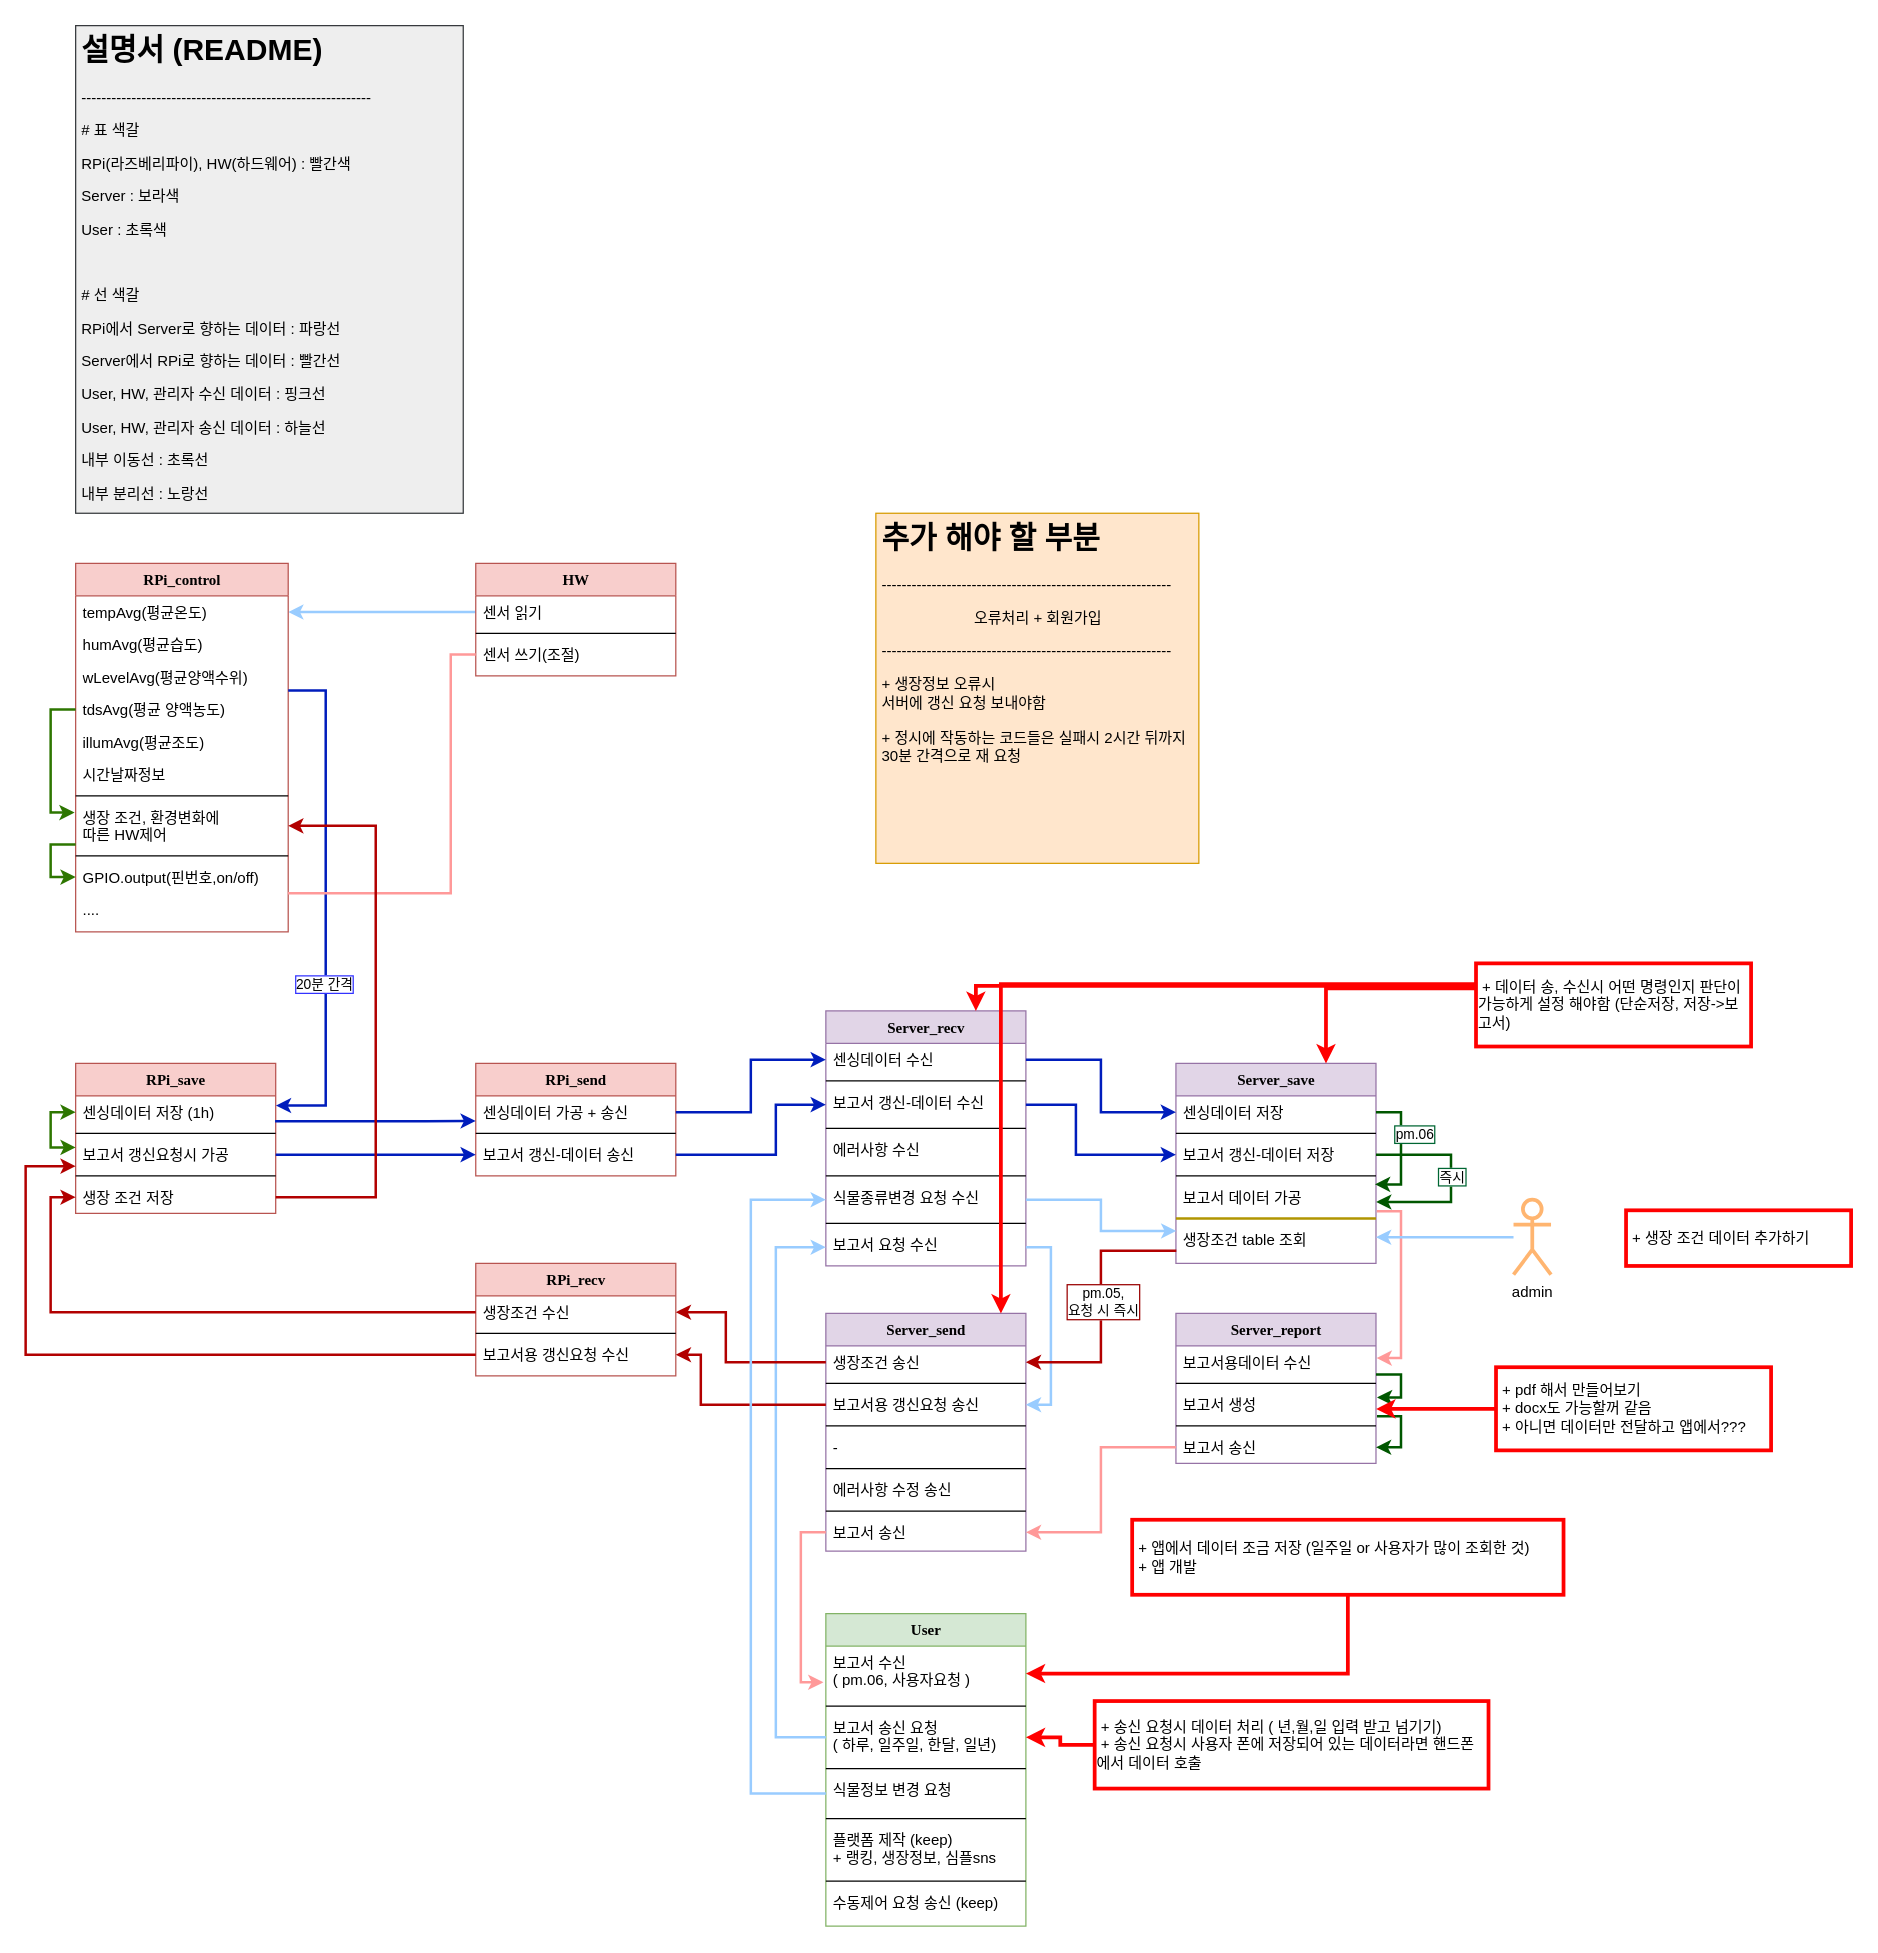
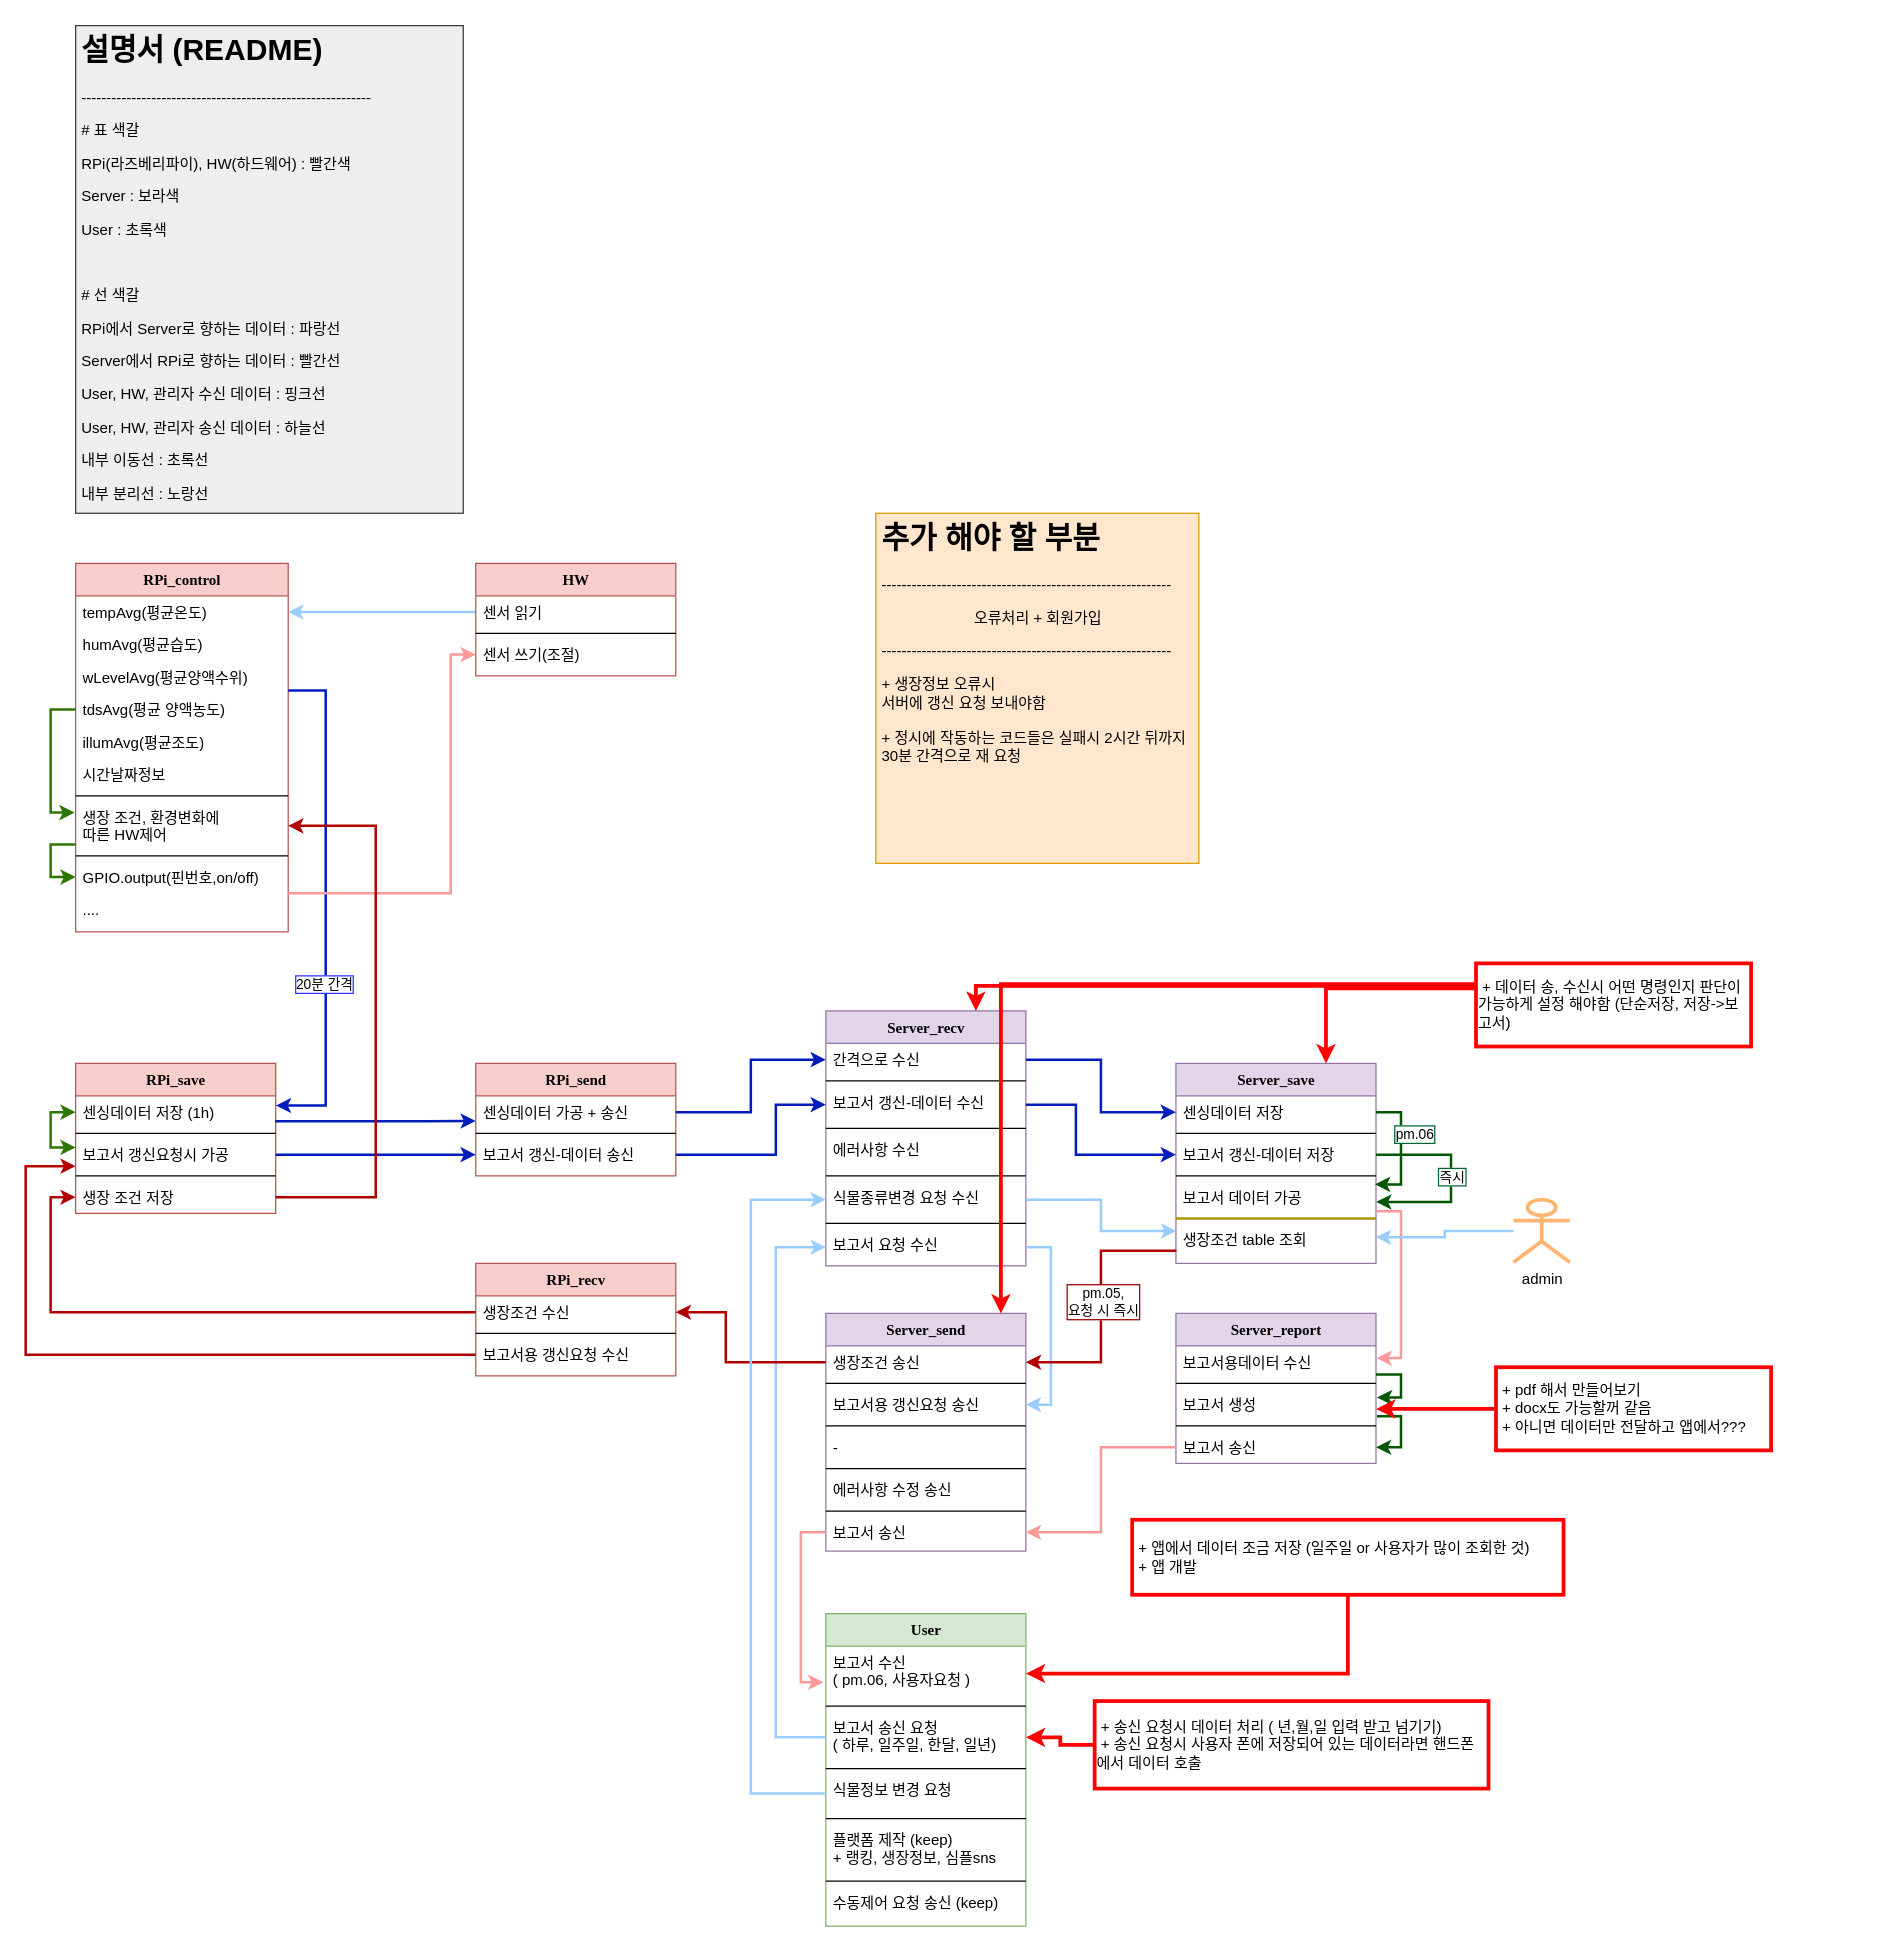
edge "센서 쓰기(조절)" -- "GPIO.output(핀번호,on/off)": arrowhead none -> classic
node "센싱데이터 수신": label "센싱데이터 수신" -> "간격으로 수신"
node "admin": size 38x75 -> 56x63
node "+ 생장 조건 데이터 추가하기": removed
edge "보고서용 갱신요청 송신" -> "보고서용 갱신요청 수신": removed
